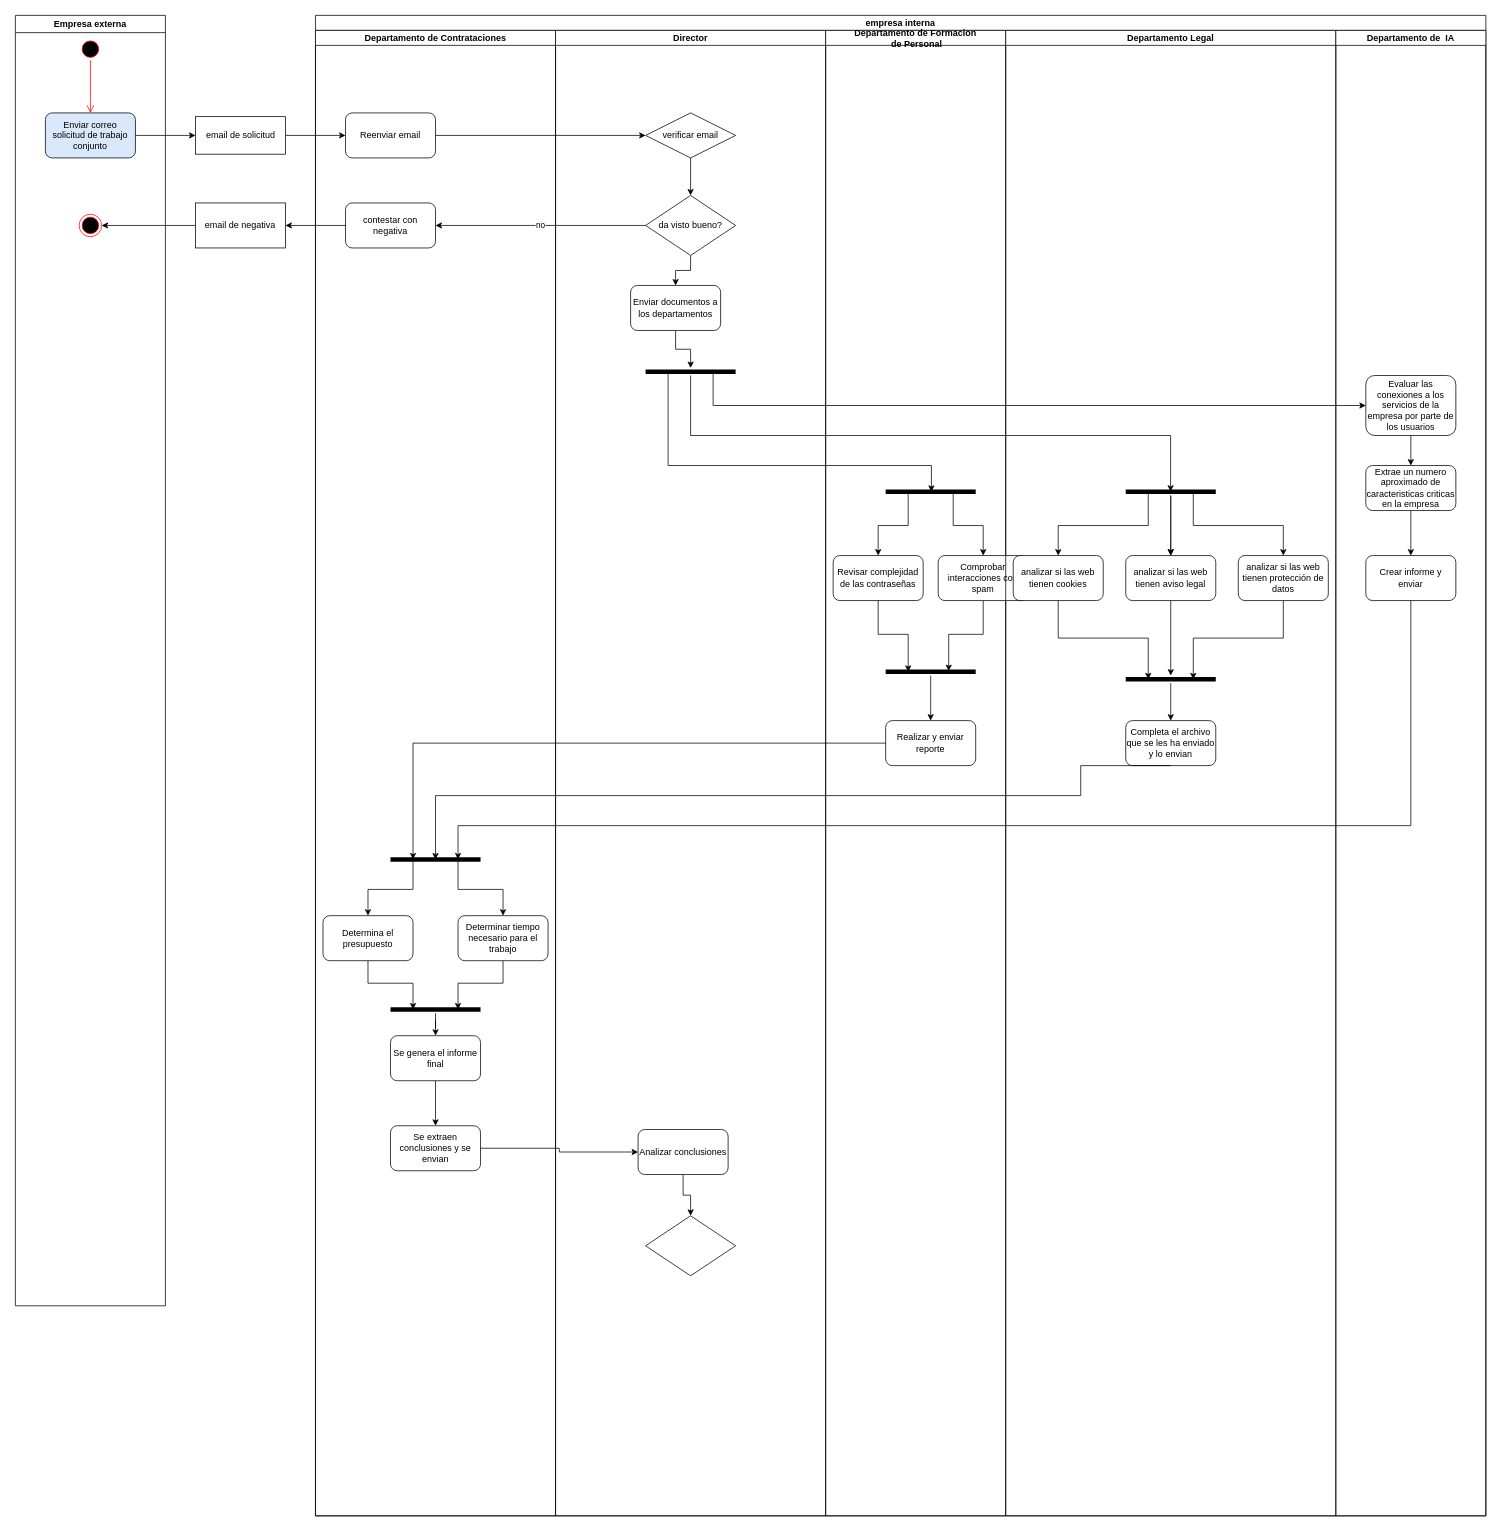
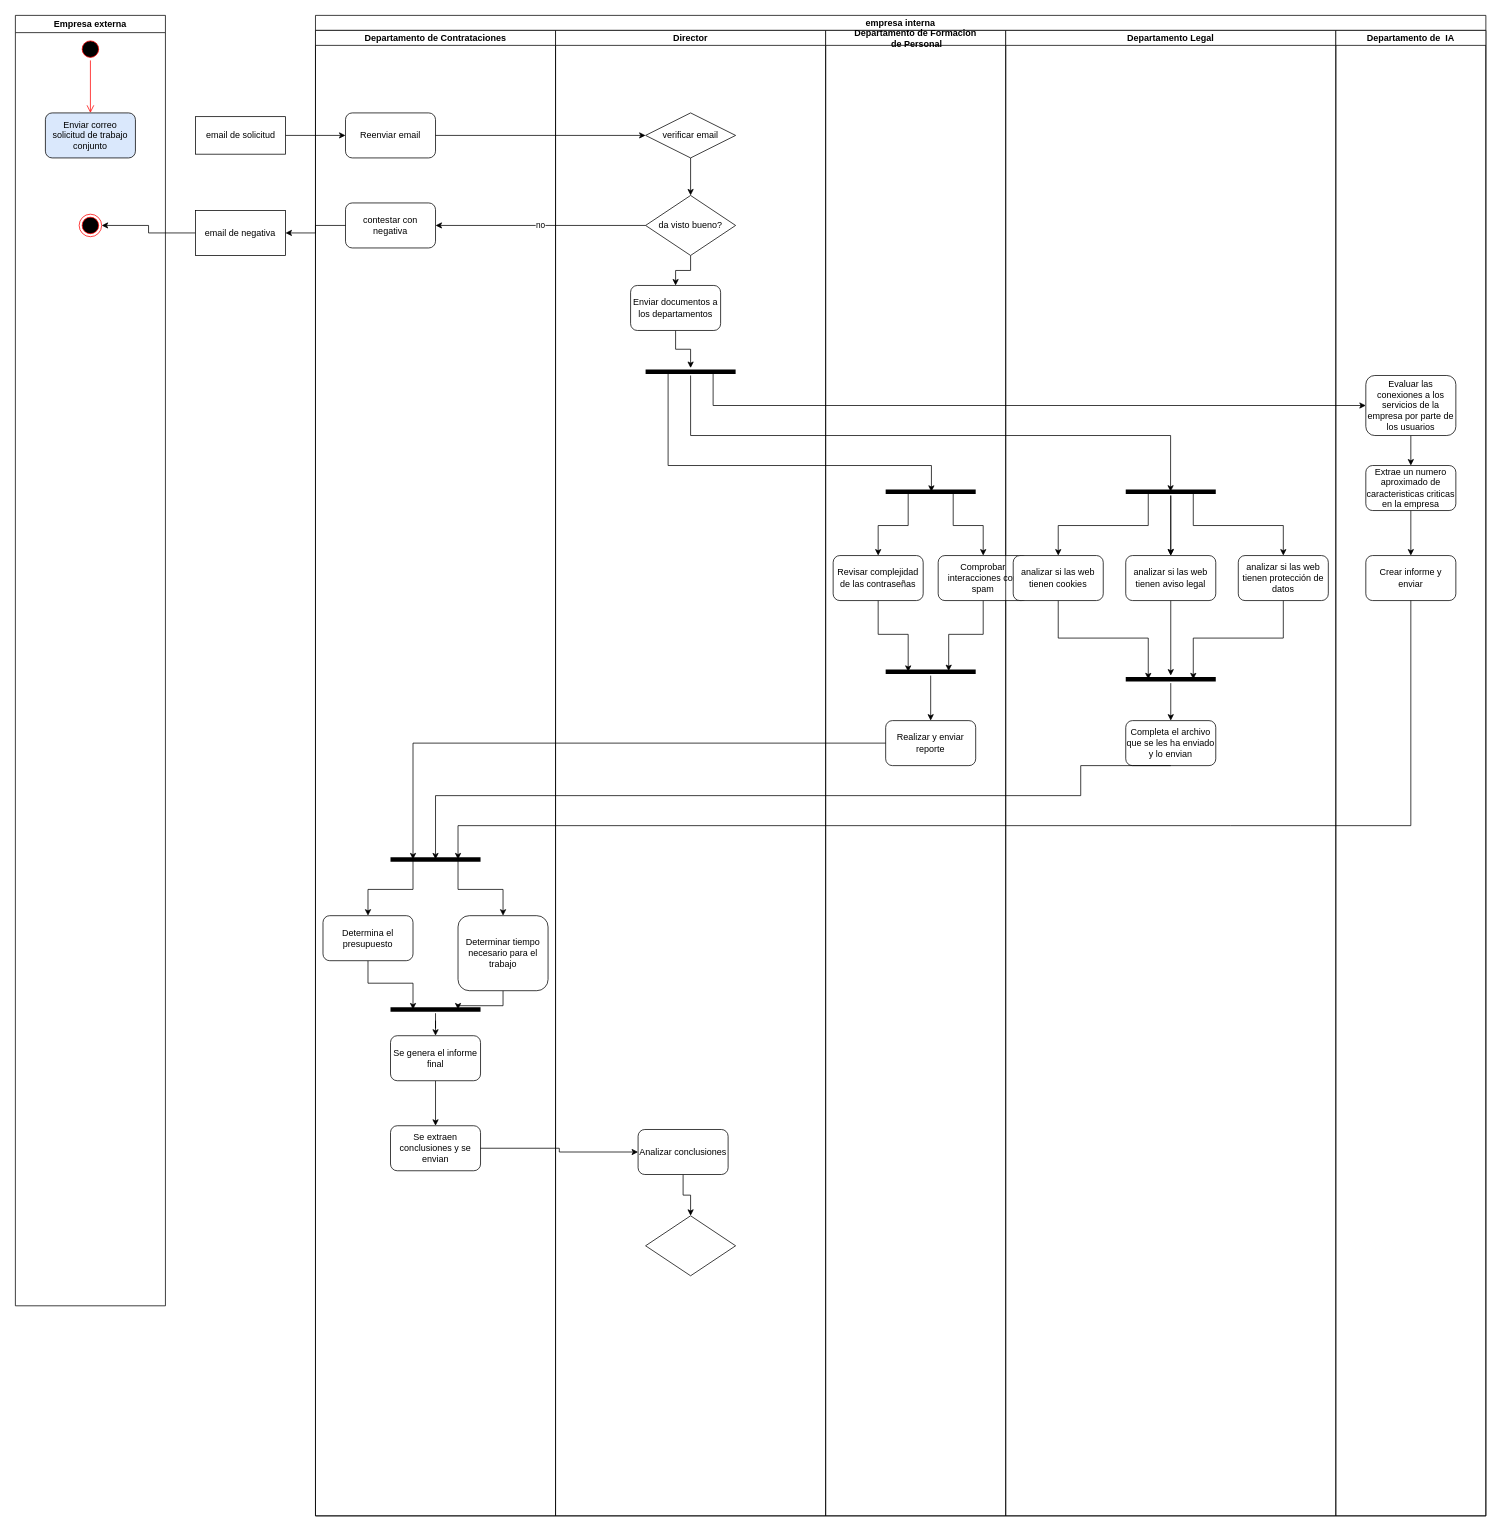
edge "Enviar correo solicitud de trabajo conjunto" -> "email de solicitud": removed
node "email de negativa": moved (240, 225) -> (240, 233)
node "Determinar tiempo necesario para el trabajo": size 90x45 -> 90x75
